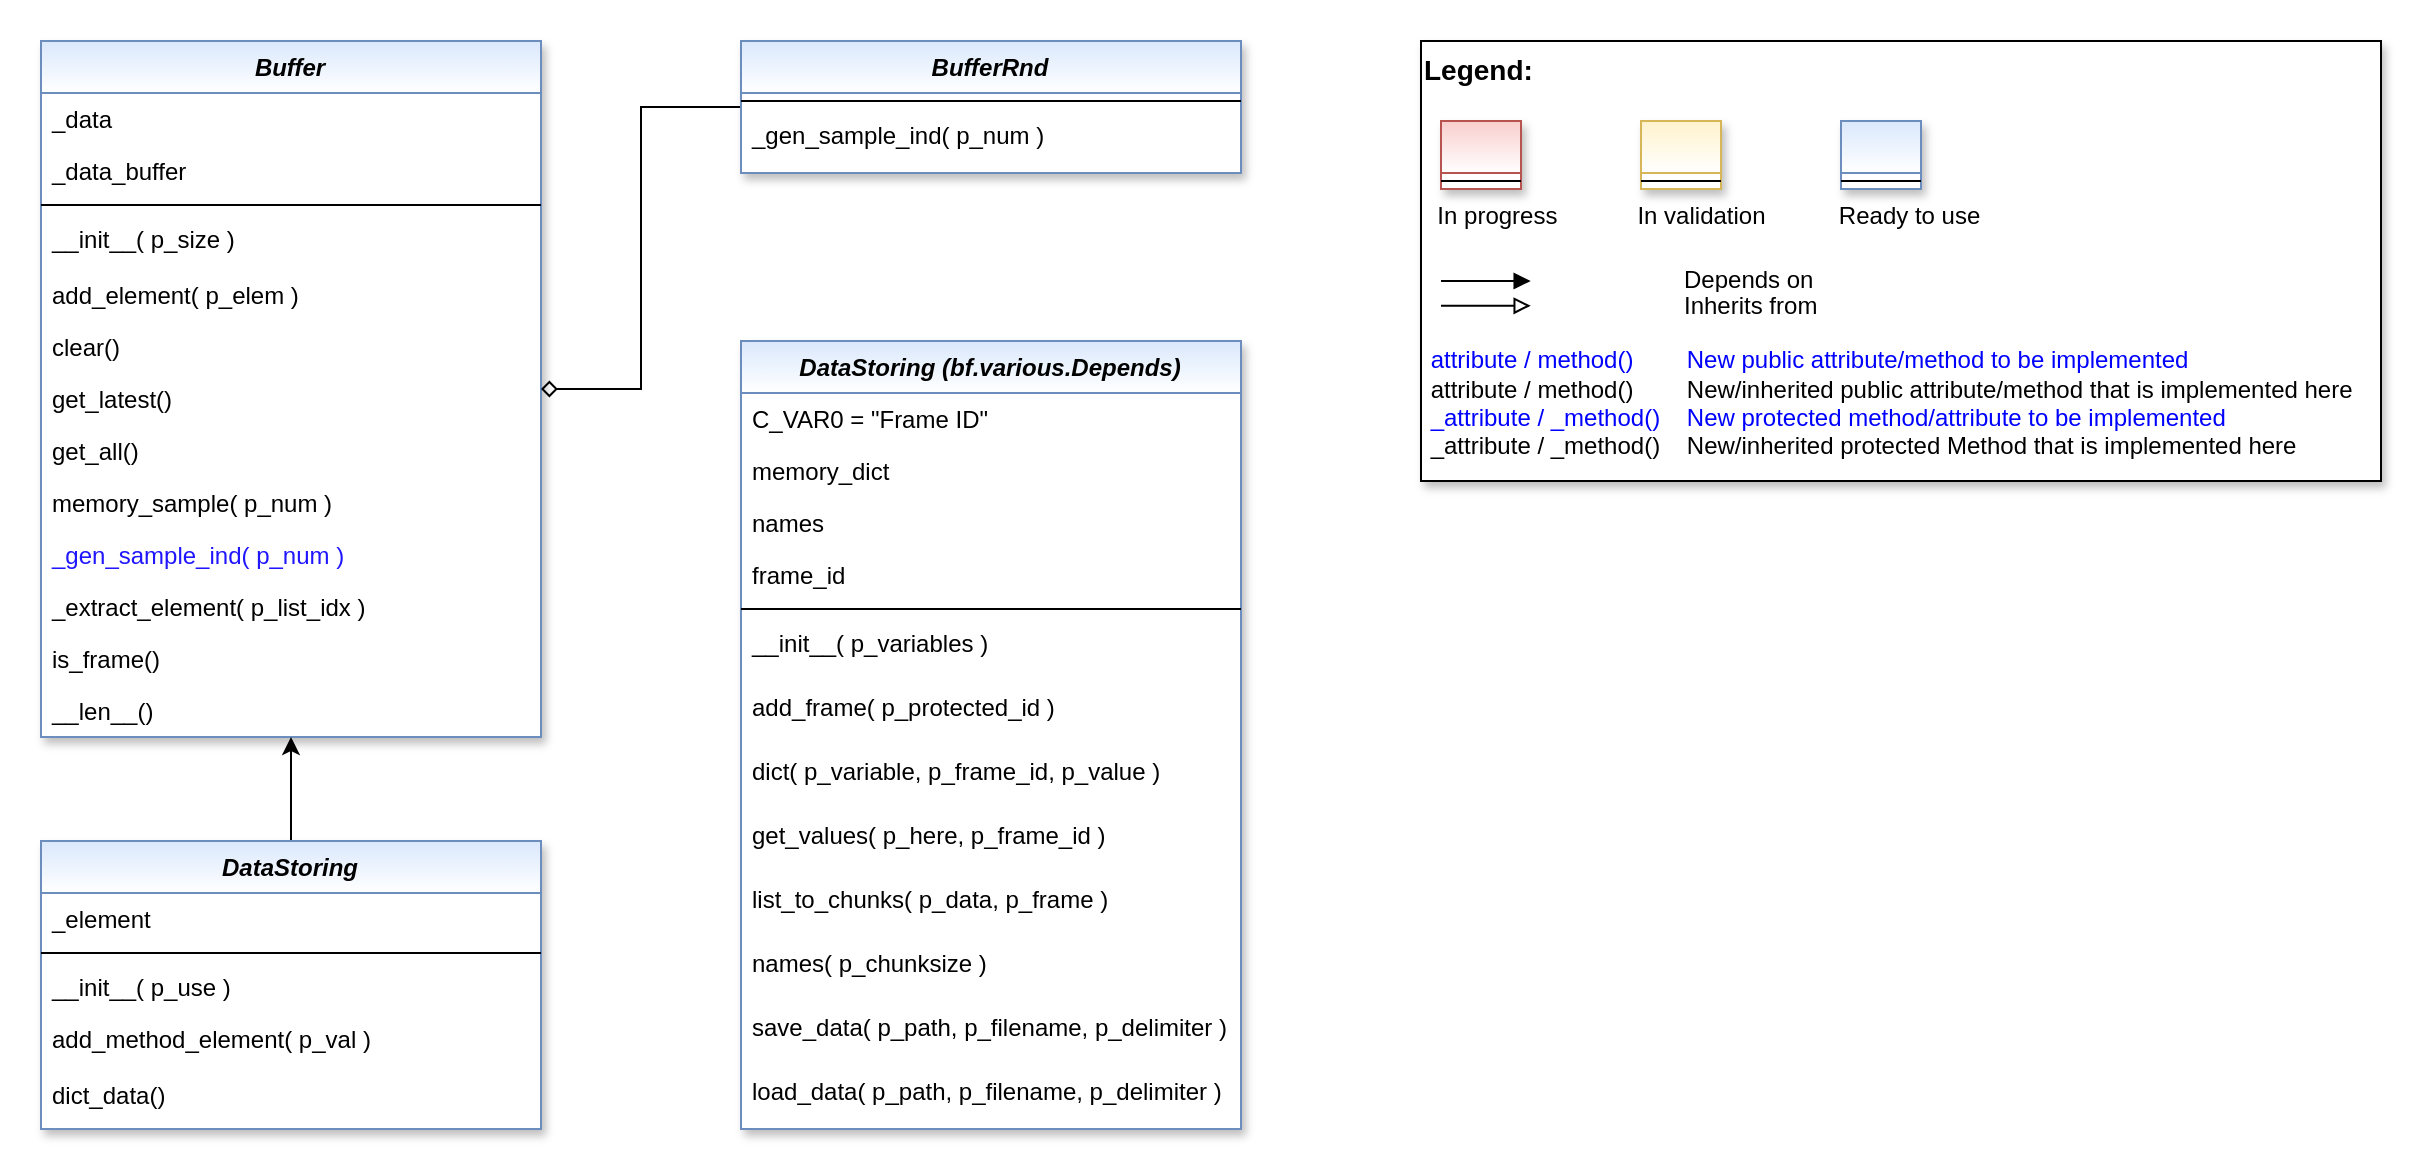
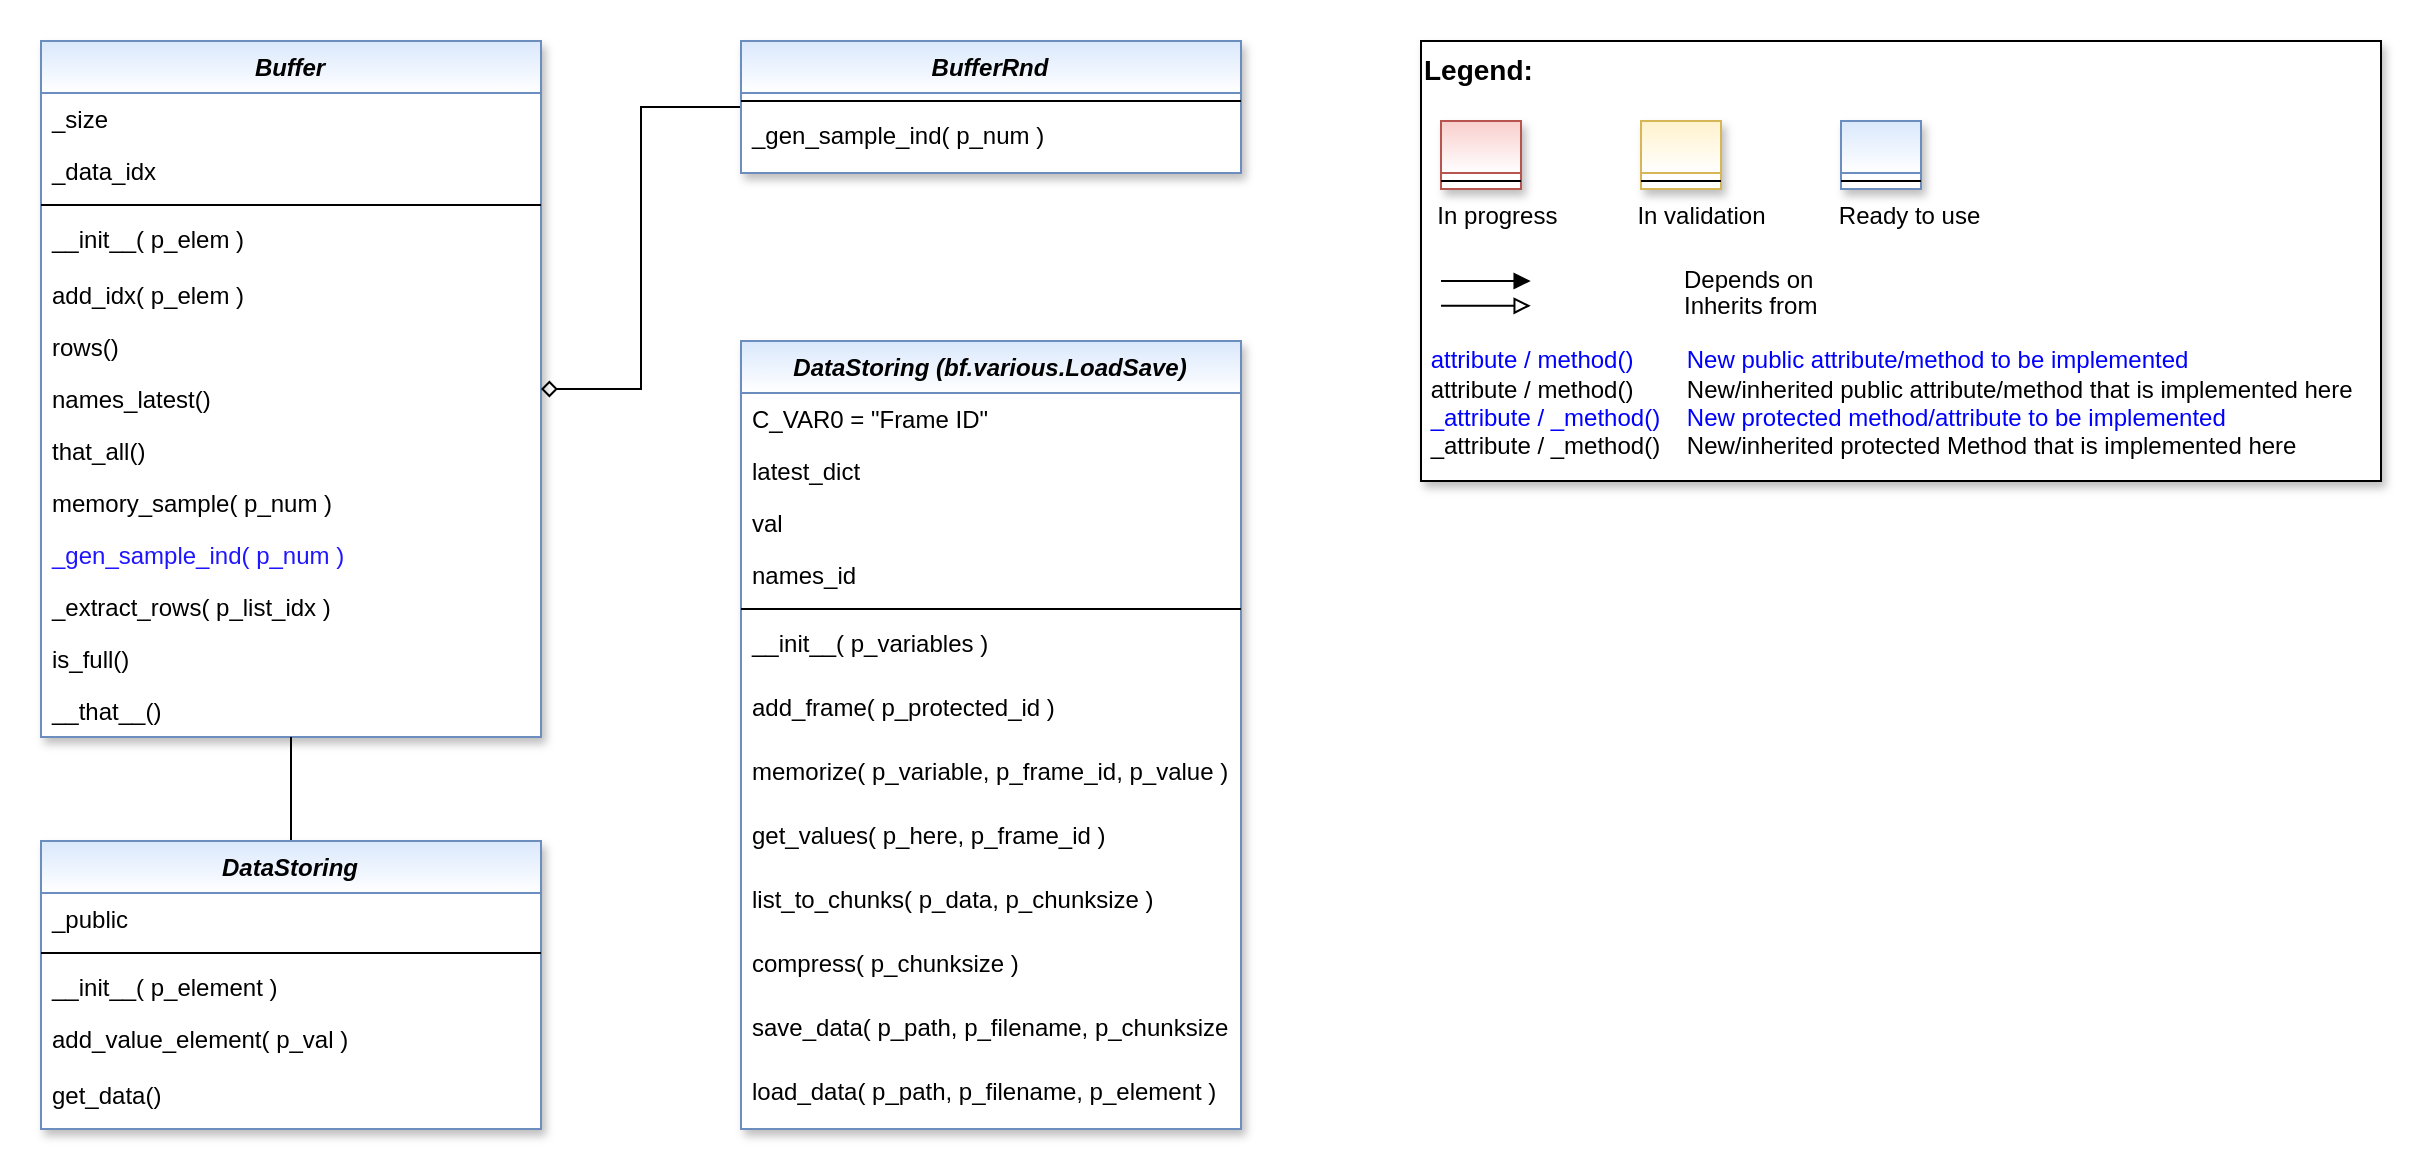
node "_data": label "_data" -> "_size"
node "_data_buffer": label "_data_buffer" -> "_data_idx"
node "__init__( p_size )": label "__init__( p_size )" -> "__init__( p_elem )"
node "add_element( p_elem )": label "add_element( p_elem )" -> "add_idx( p_elem )"
node "clear()": label "clear()" -> "rows()"
node "DataStoring (bf.various.Depends)": label "DataStoring (bf.various.Depends)" -> "DataStoring (bf.various.LoadSave)"
node "get_latest()": label "get_latest()" -> "names_latest()"
node "get_all()": label "get_all()" -> "that_all()"
node "memory_dict": label "memory_dict" -> "latest_dict"
node "names": label "names" -> "val"
node "frame_id": label "frame_id" -> "names_id"
node "_extract_element( p_list_idx )": label "_extract_element( p_list_idx )" -> "_extract_rows( p_list_idx )"
node "is_frame()": label "is_frame()" -> "is_full()"
node "__len__()": label "__len__()" -> "__that__()"
edge "DataStoring" -> "Buffer": arrowhead classic -> none
node "dict( p_variable, p_frame_id, p_value )": label "dict( p_variable, p_frame_id, p_value )" -> "memorize( p_variable, p_frame_id, p_value )"
node "list_to_chunks( p_data, p_frame )": label "list_to_chunks( p_data, p_frame )" -> "list_to_chunks( p_data, p_chunksize )"
node "_element": label "_element" -> "_public"
node "names( p_chunksize )": label "names( p_chunksize )" -> "compress( p_chunksize )"
node "__init__( p_use )": label "__init__( p_use )" -> "__init__( p_element )"
node "save_data( p_path, p_filename, p_delimiter )": label "save_data( p_path, p_filename, p_delimiter )" -> "save_data( p_path, p_filename, p_chunksize )"
node "add_method_element( p_val )": label "add_method_element( p_val )" -> "add_value_element( p_val )"
node "load_data( p_path, p_filename, p_delimiter )": label "load_data( p_path, p_filename, p_delimiter )" -> "load_data( p_path, p_filename, p_element )"
node "dict_data()": label "dict_data()" -> "get_data()"
